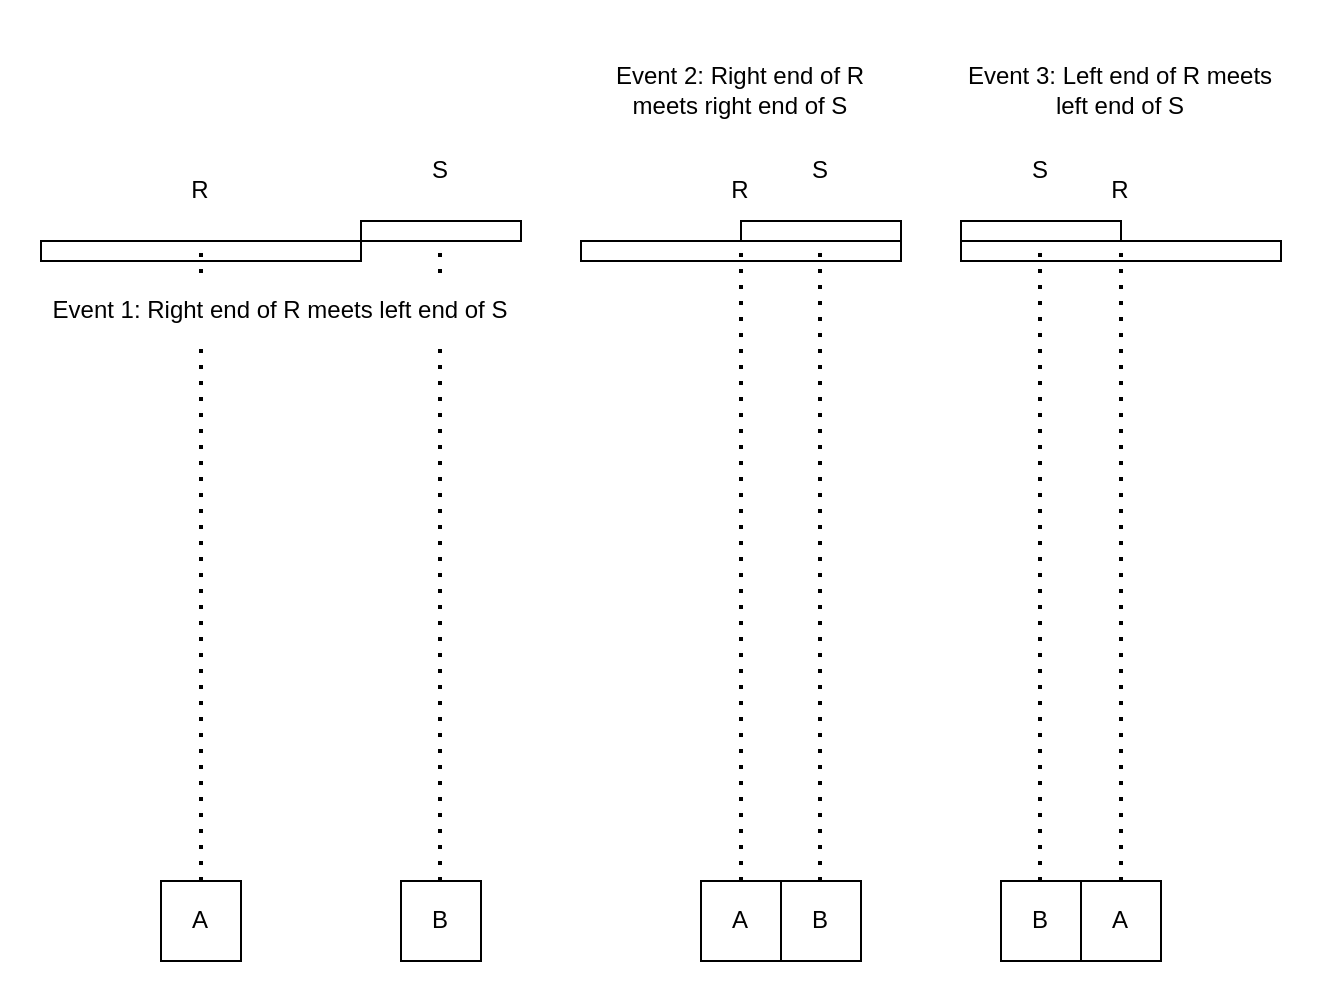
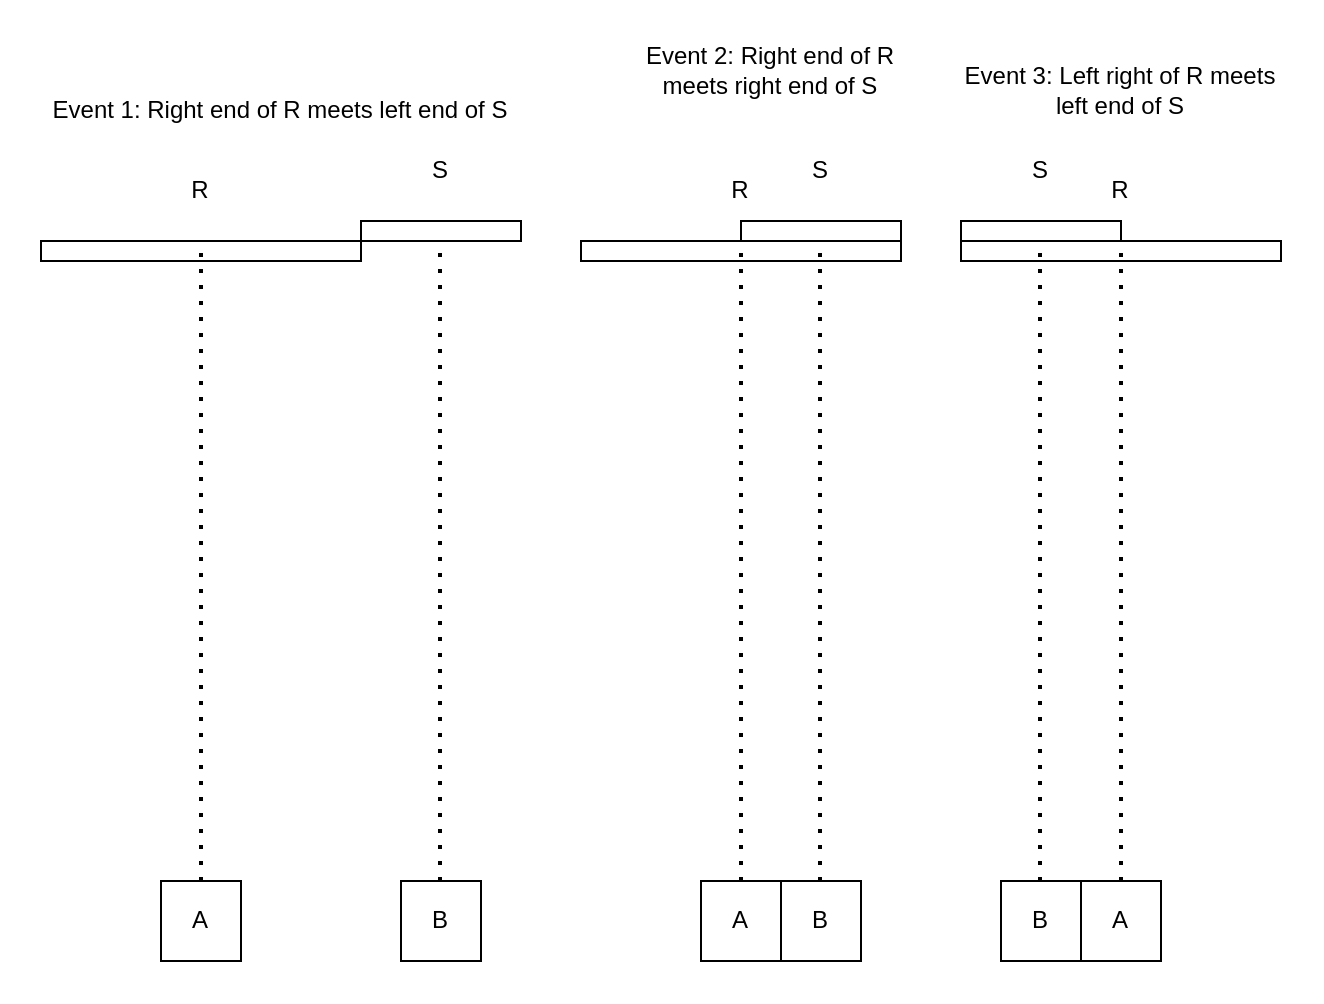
node "Event 2: Right end of R meets right end of S": moved (741, 91) -> (771, 71)
node "Event 3: Left end of R meets left end of S": label "Event 3: Left end of R meets left end of S" -> "Event 3: Left right of R meets left end of S"
node "Event 1: Right end of R meets left end of S": moved (281, 311) -> (281, 111)
